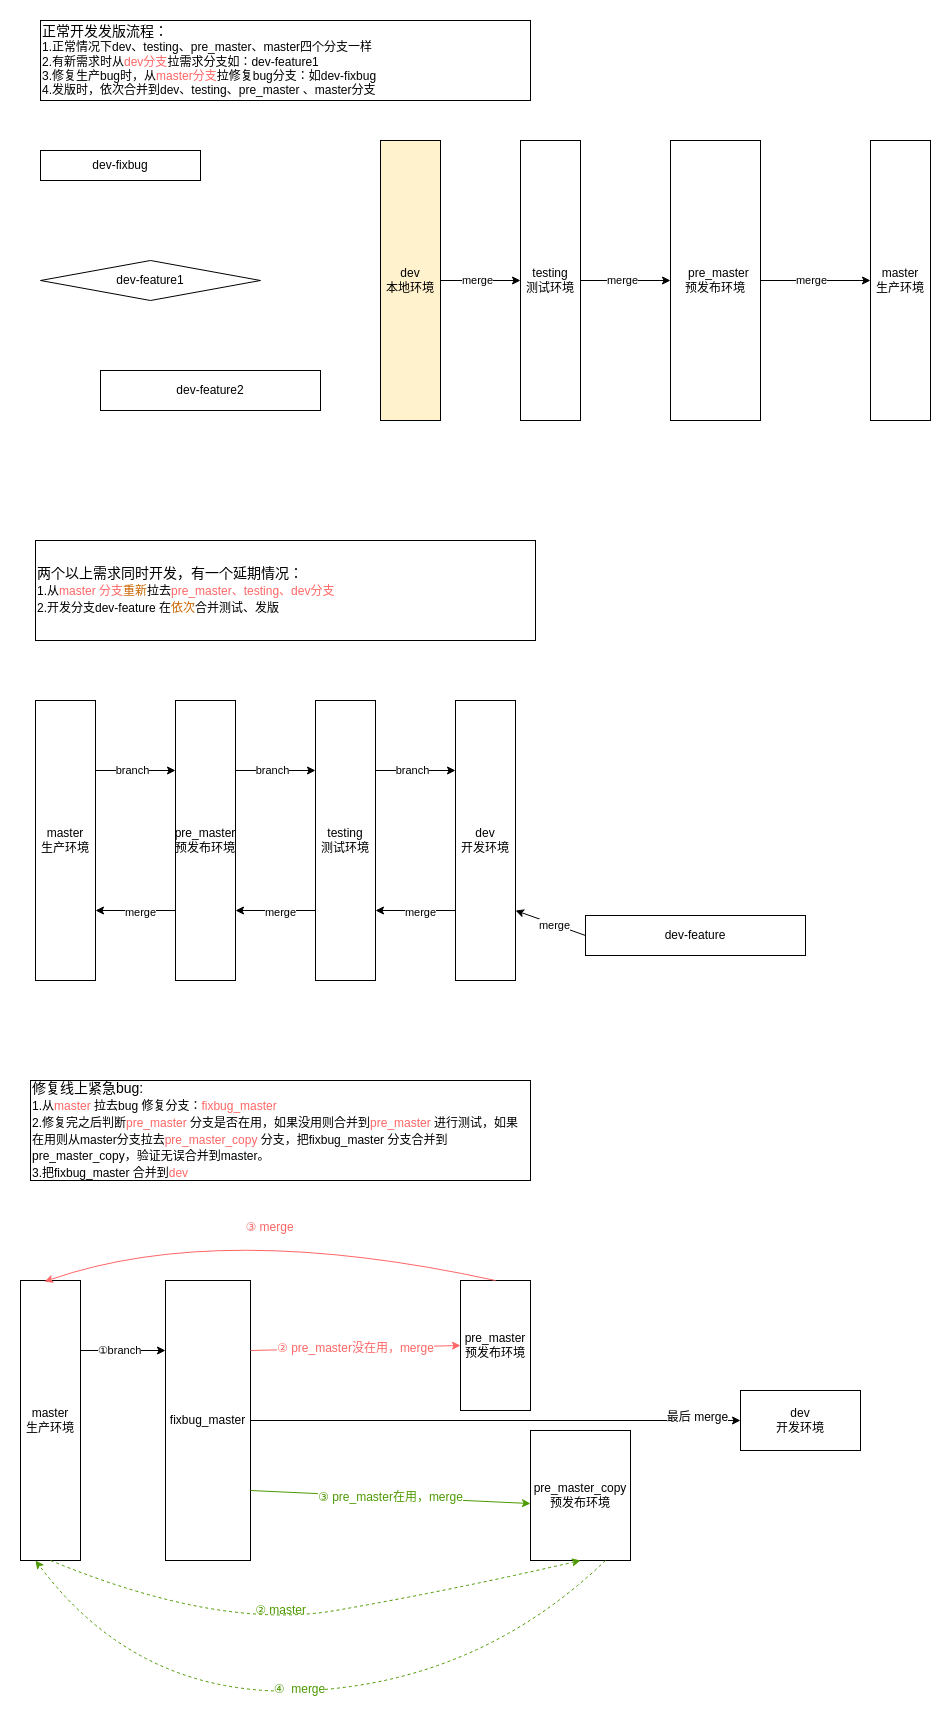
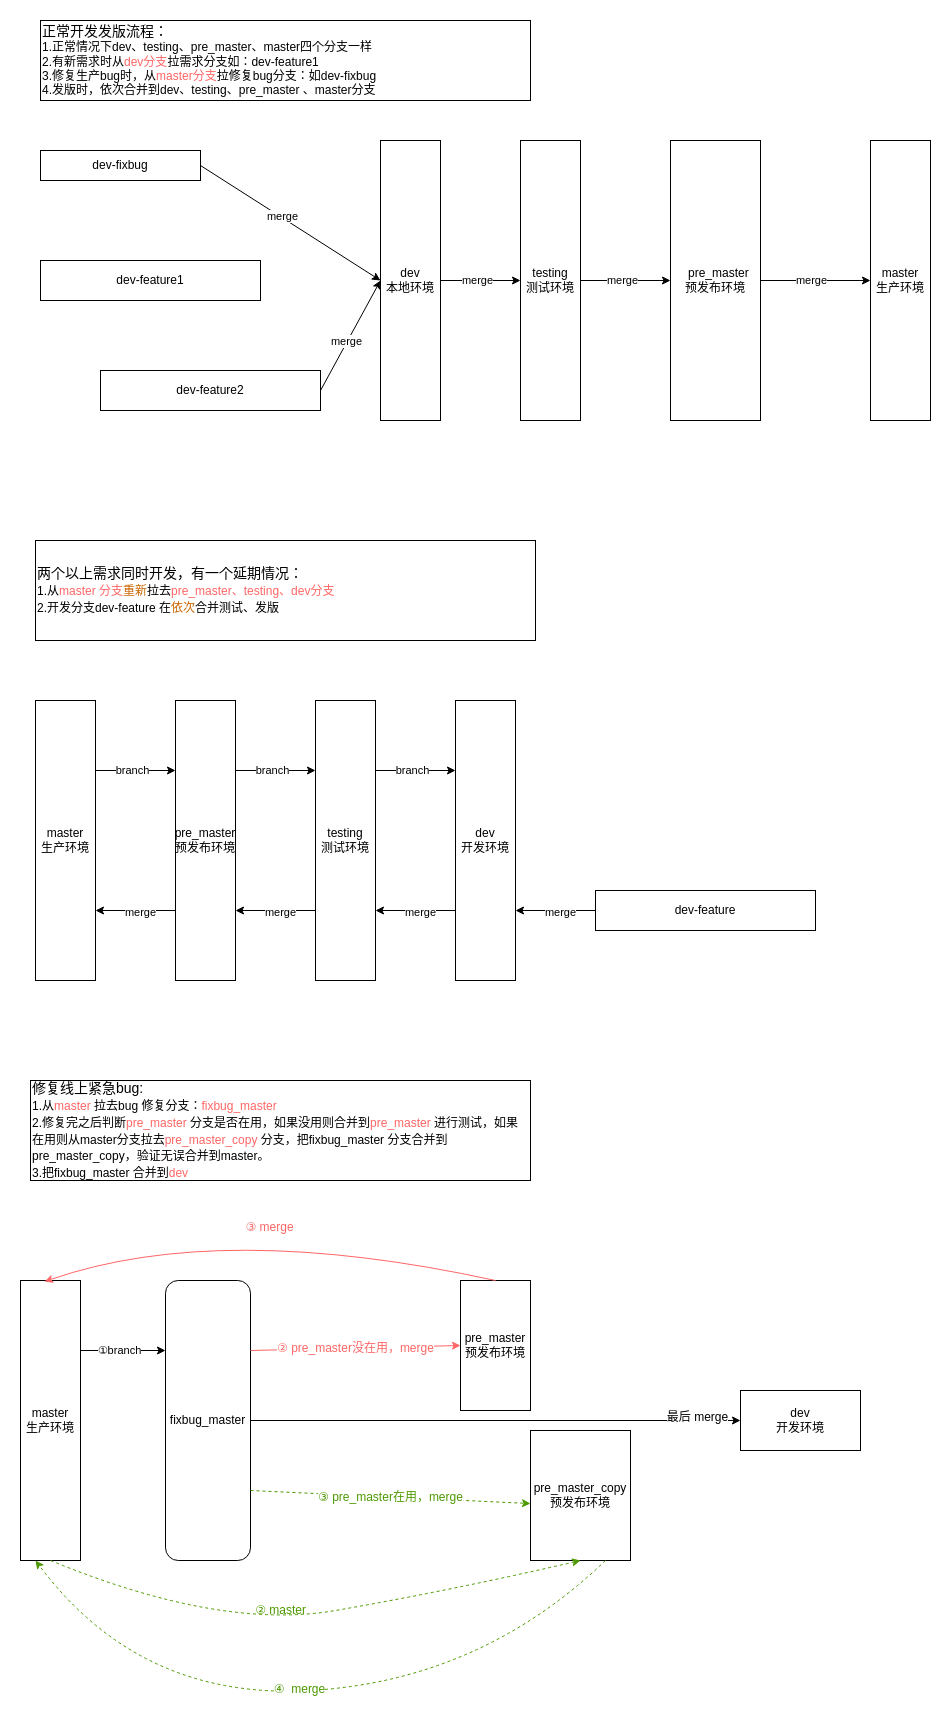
edge "dev-fixbug" -> "dev 本地环境": added, label "merge"
node "dev-feature1": shape diamond -> rectangle
node "dev 本地环境": fillcolor #fff2cc -> #ffffff
edge "dev-feature2" -> "dev 本地环境": added, label "merge"
node "dev-feature": moved (696, 936) -> (706, 911)
node "fixbug_master": shape rectangle -> rounded rectangle
edge "fixbug_master" -> "pre_master_copy 预发布环境": style solid -> dashed
